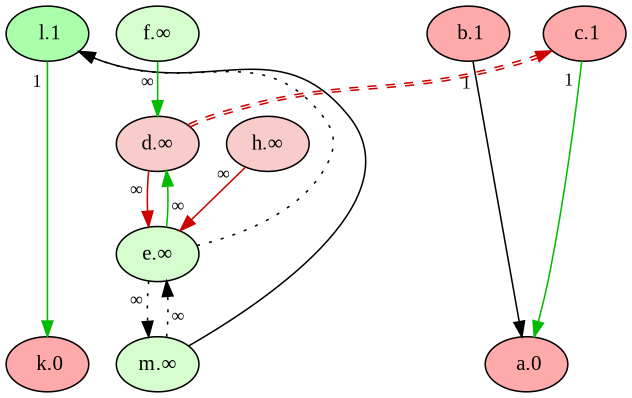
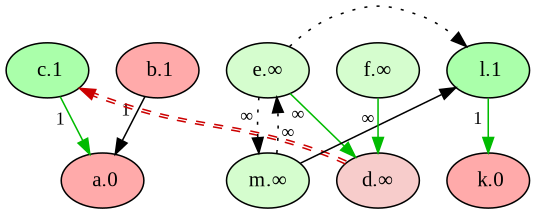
node "c.1": fillcolor #ffaaaa -> #aaffaa
node "h.∞": removed
edge "d.∞" -> "e.∞": removed
